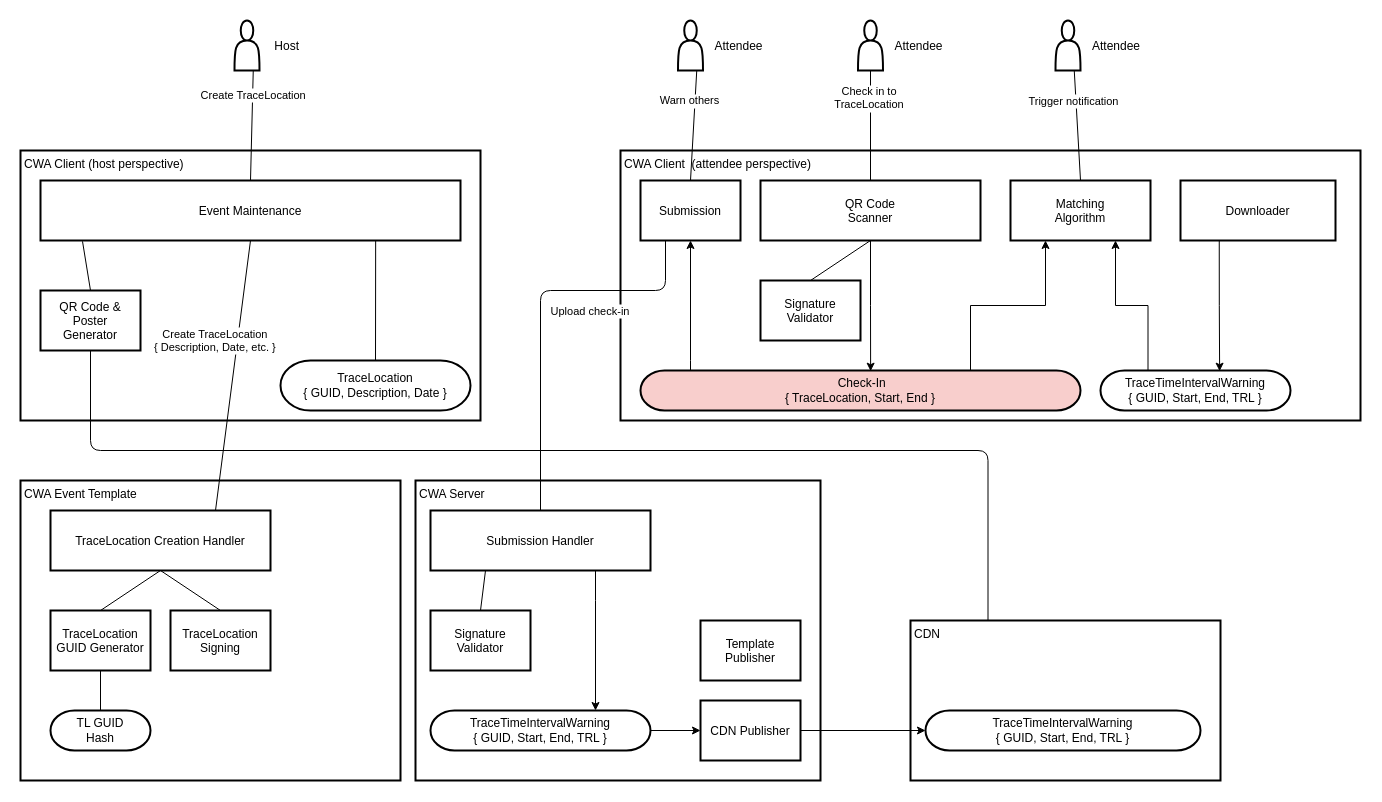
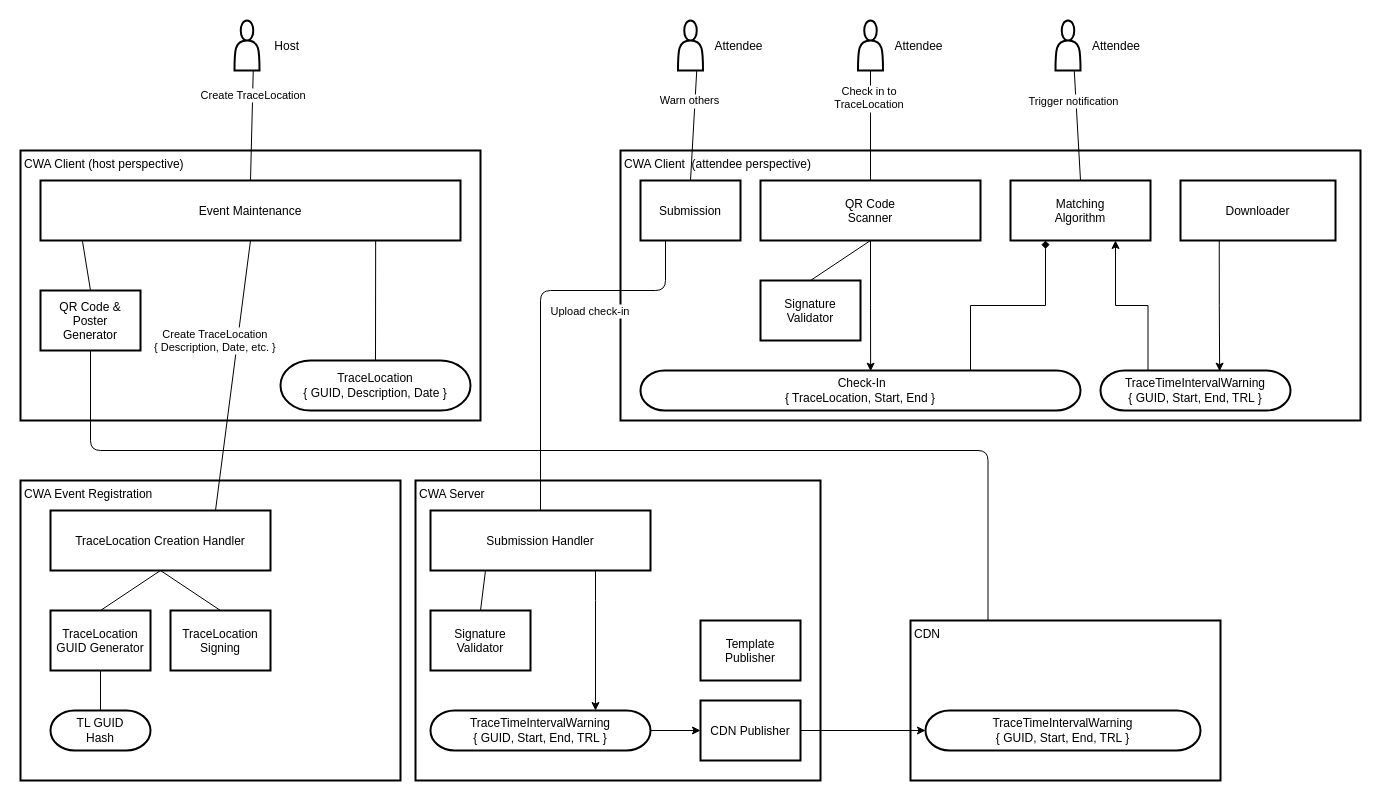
edge "Check-In { TraceLocation, Start, End }" -> "Matching Algorithm": arrowhead classic -> diamond
edge "Check-In { TraceLocation, Start, End }" -> "Submission": removed
node "Check-In { TraceLocation, Start, End }": fillcolor #f8cecc -> #ffffff
node "CWA Event Template": label "CWA Event Template" -> "CWA Event Registration"
